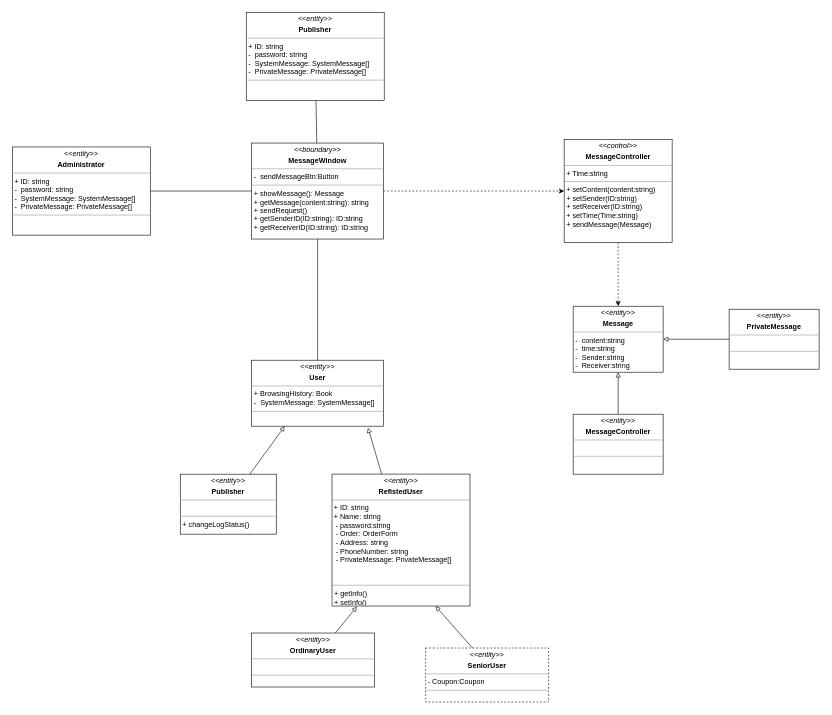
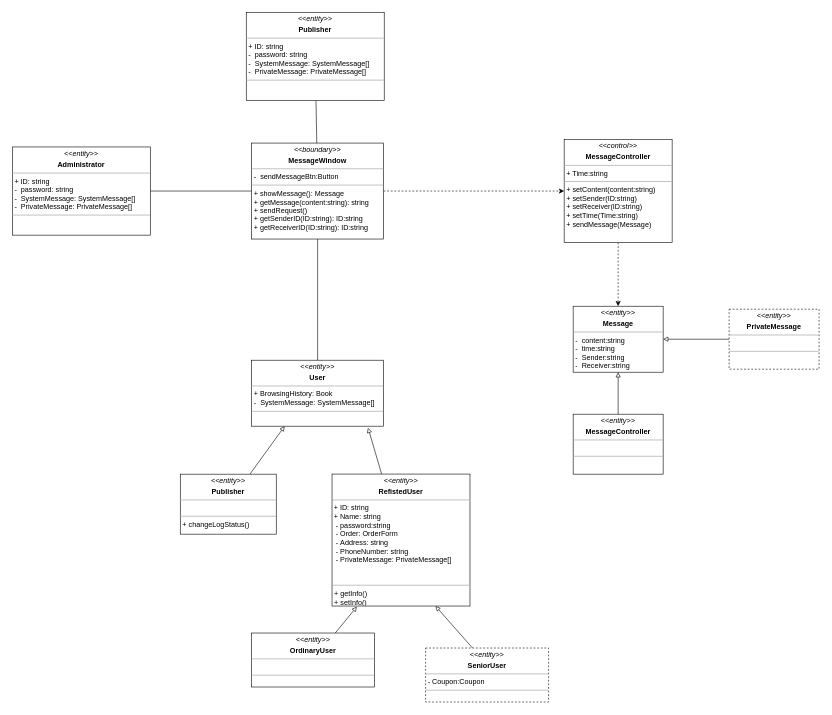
node "<<entity>> PrivateMessage": style solid -> dashed
